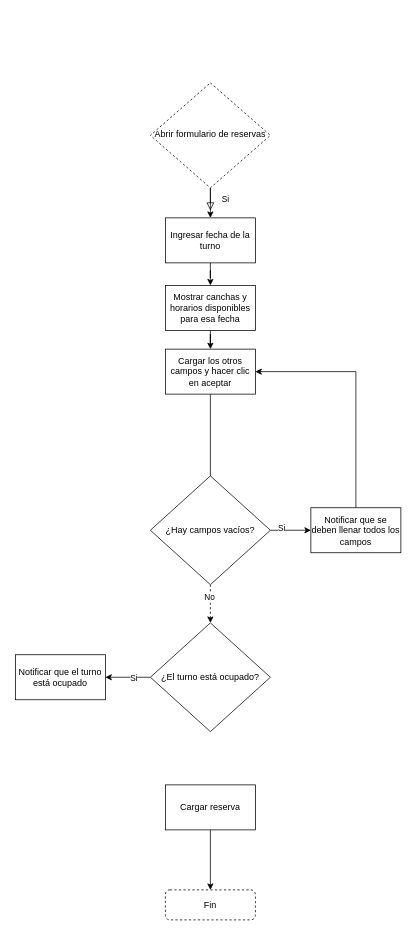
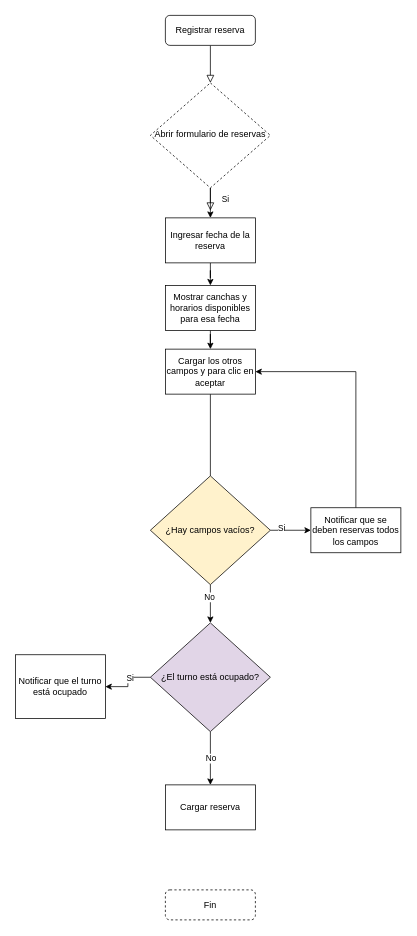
node "Registrar reserva": added
edge "Registrar reserva" -> "Abrir formulario de reservas": added
node "Ingresar fecha de la turno": label "Ingresar fecha de la turno" -> "Ingresar fecha de la reserva"
node "Cargar los otros campos y hacer clic en aceptar": label "Cargar los otros campos y hacer clic en aceptar" -> "Cargar los otros campos y para clic en aceptar"
node "¿Hay campos vacíos?": fillcolor #ffffff -> #fff2cc
node "Notificar que se deben llenar todos los campos": label "Notificar que se deben llenar todos los campos" -> "Notificar que se deben reservas todos los campos"
edge "¿Hay campos vacíos?" -> "¿El turno está ocupado?": style dashed -> solid
node "Notificar que el turno está ocupado": size 90x45 -> 90x64
node "¿El turno está ocupado?": fillcolor #ffffff -> #e1d5e7
edge "¿El turno está ocupado?" -> "Cargar reserva": added, label "No"
edge "Cargar reserva" -> "Fin": removed
